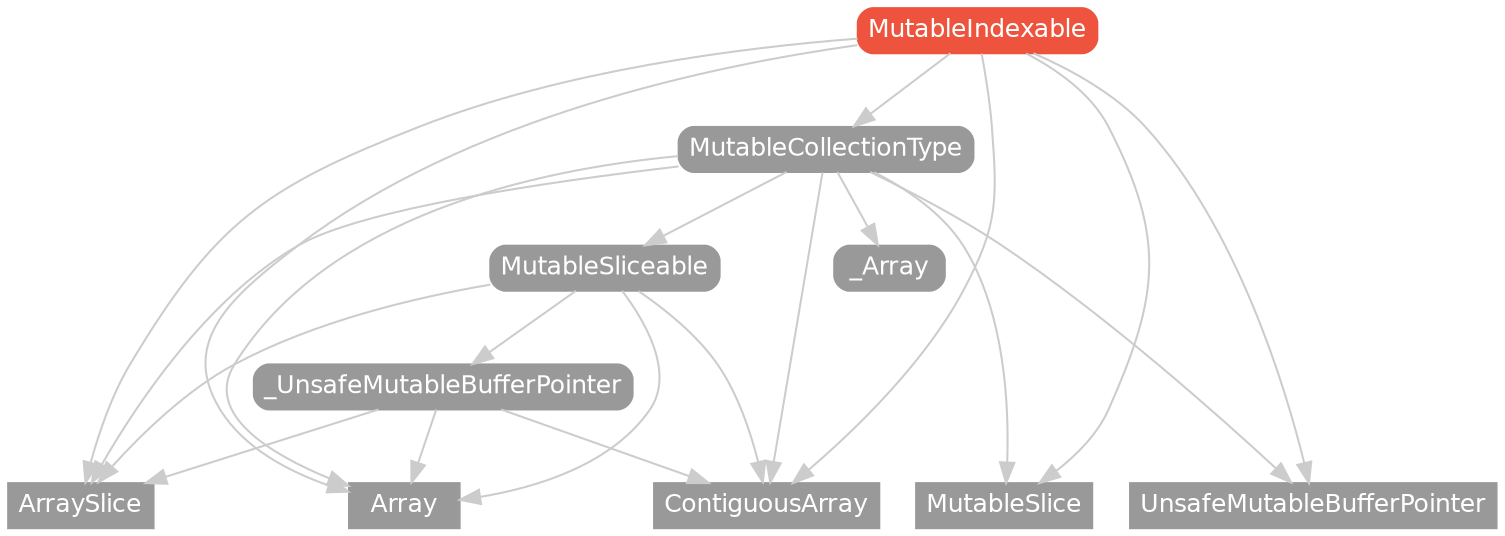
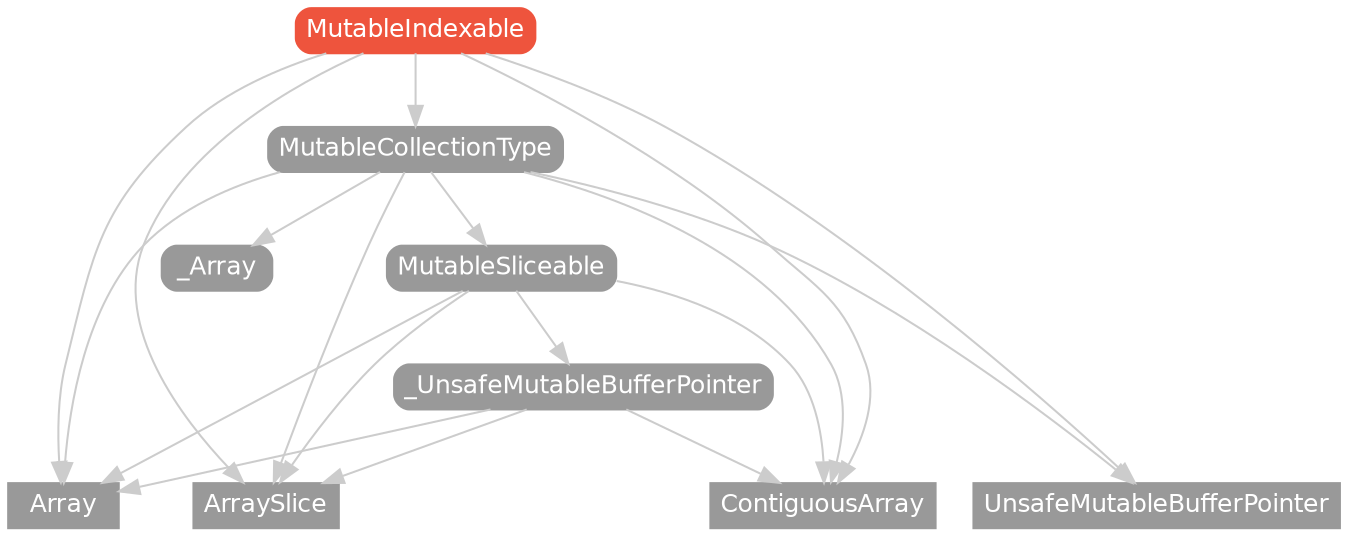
node "MutableSlice": removed
